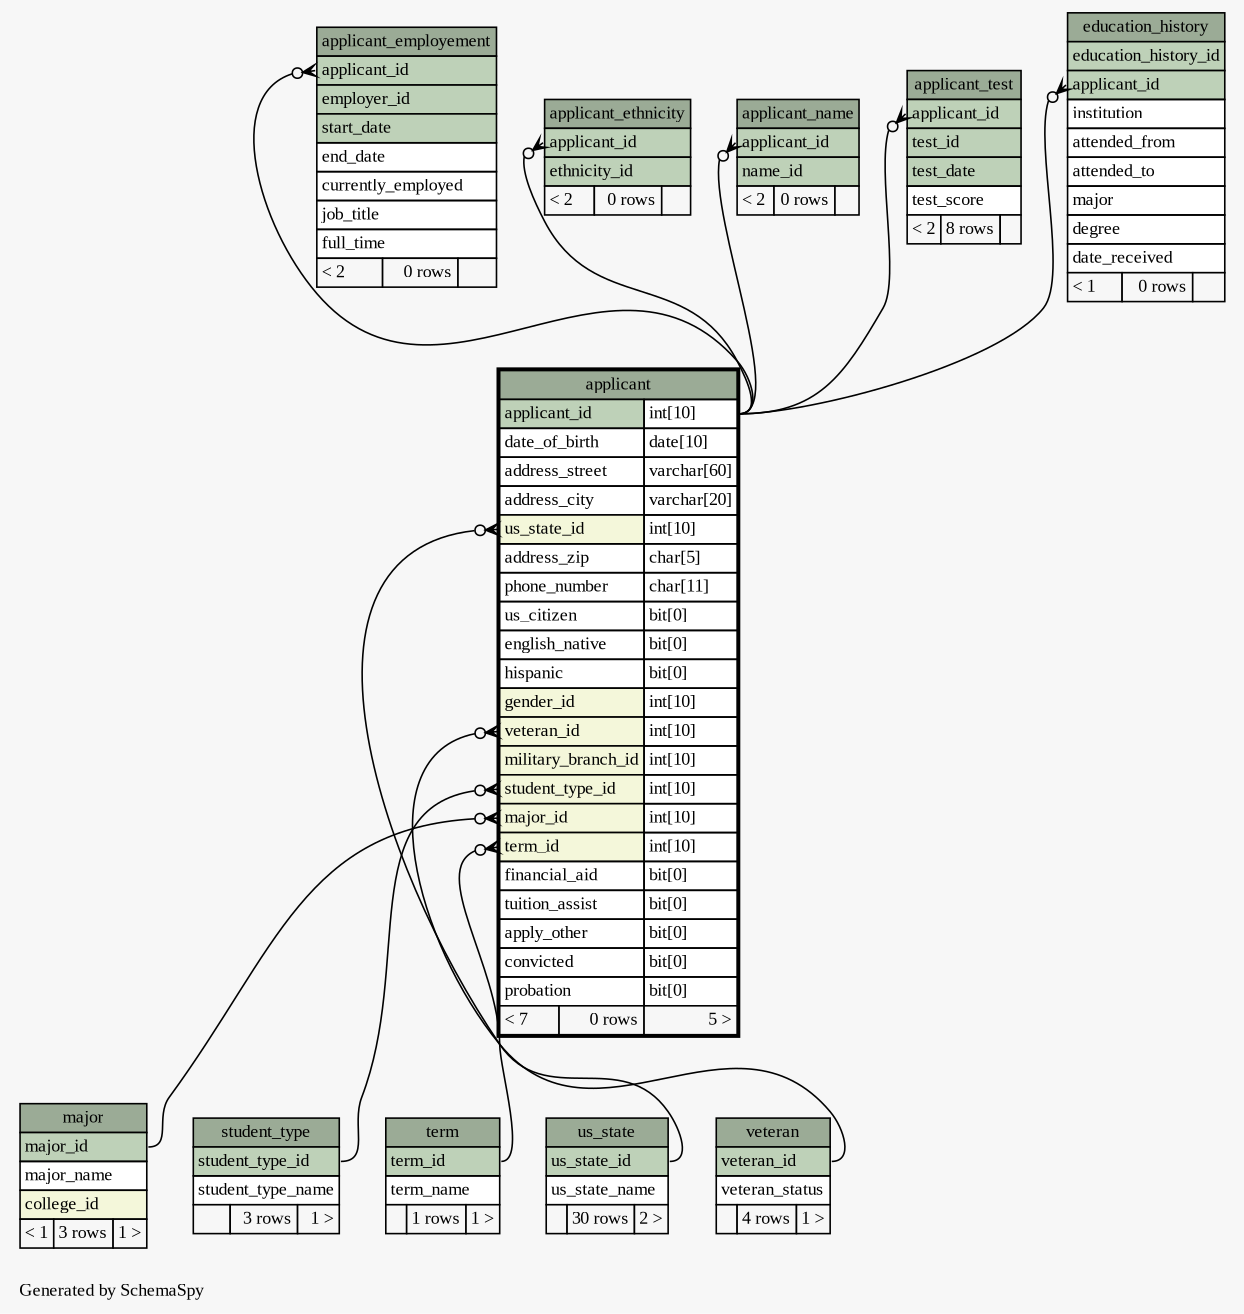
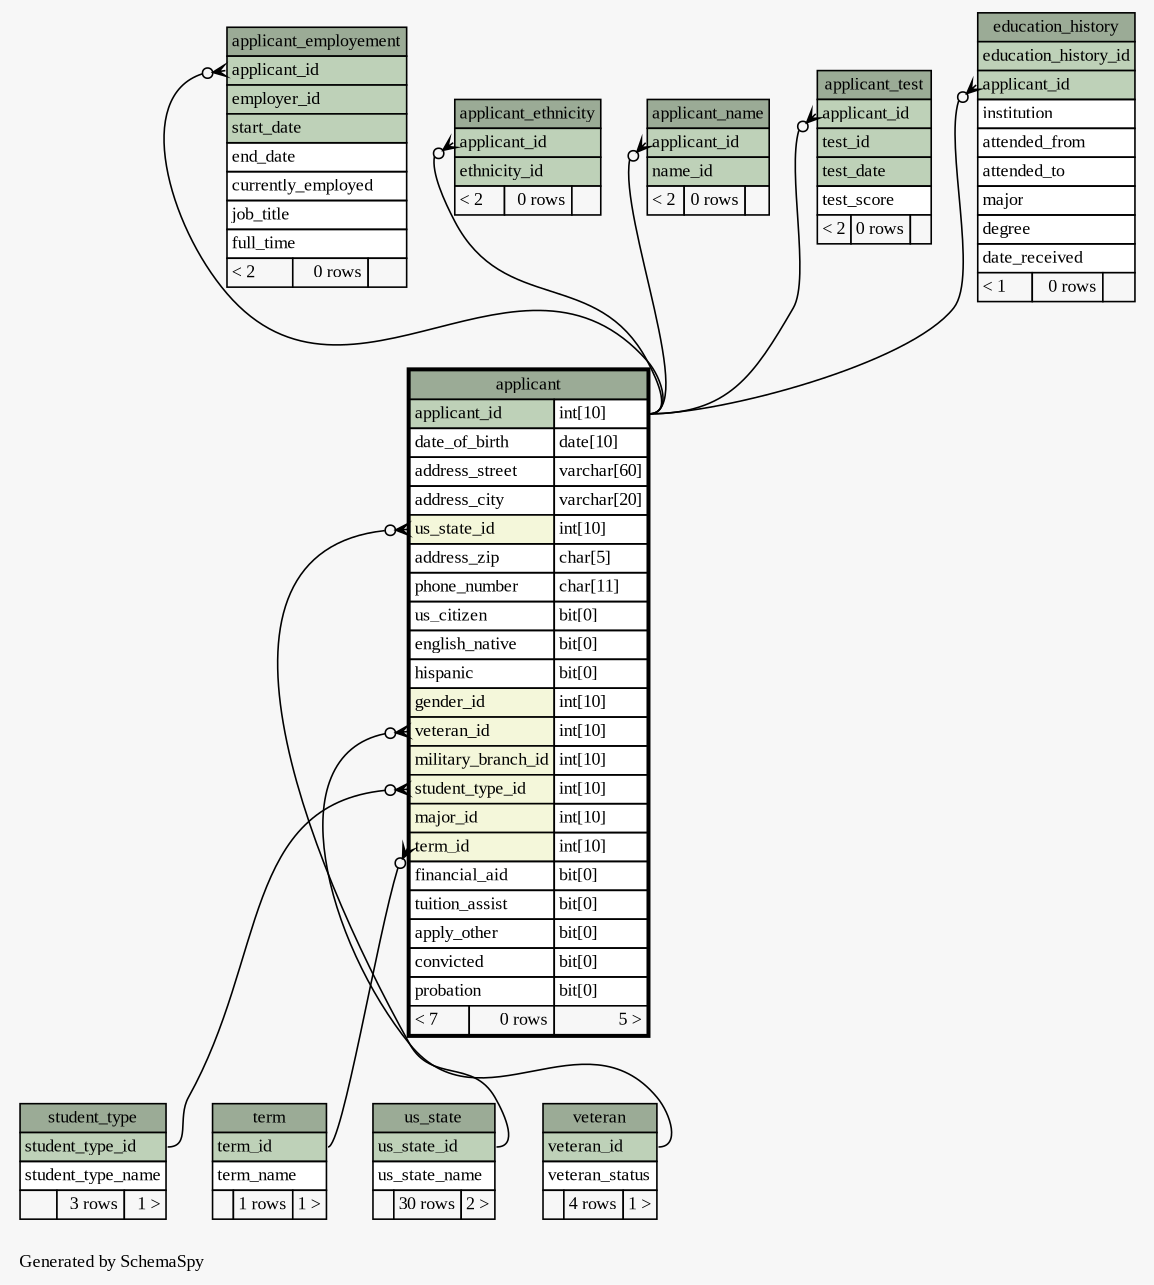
node "applicant_test": text "8 rows" -> "0 rows"
node "major": removed
